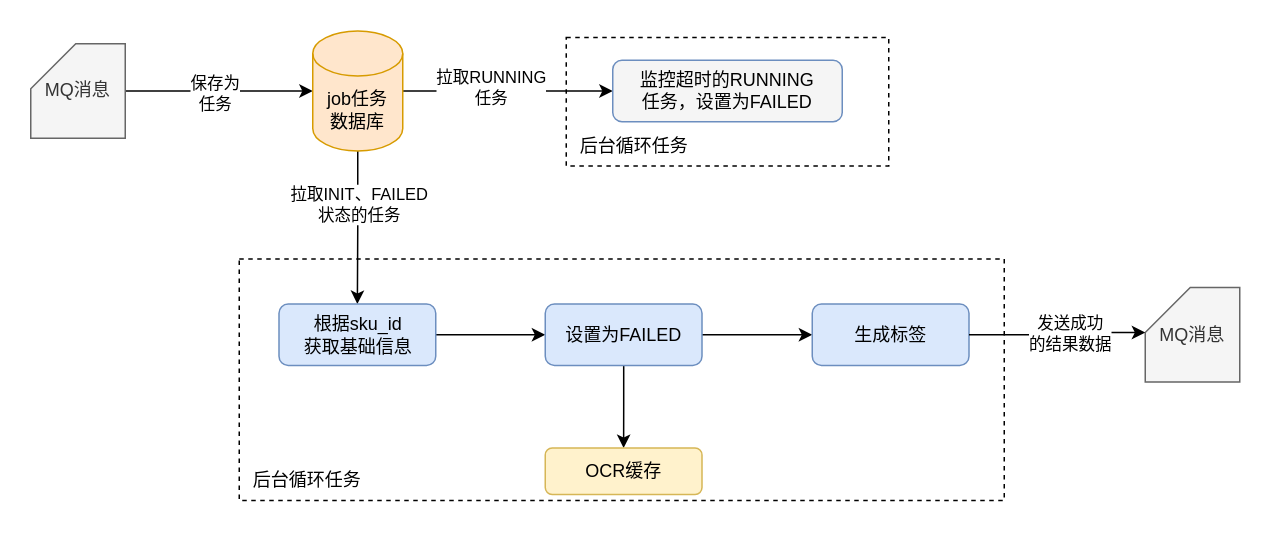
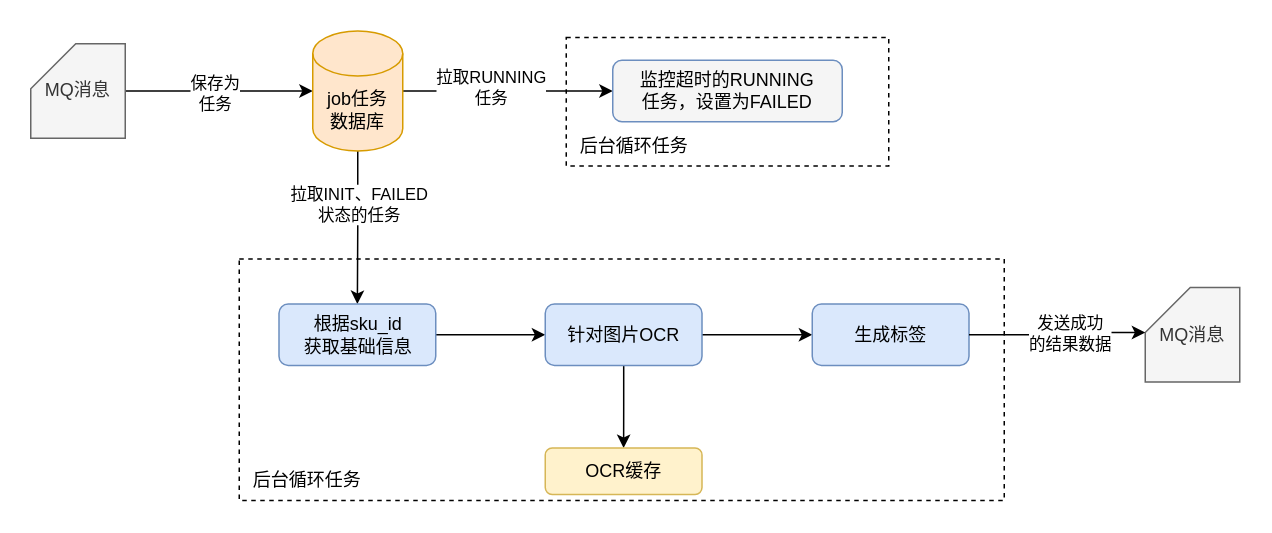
node "设置为FAILED": label "设置为FAILED" -> "针对图片OCR"
